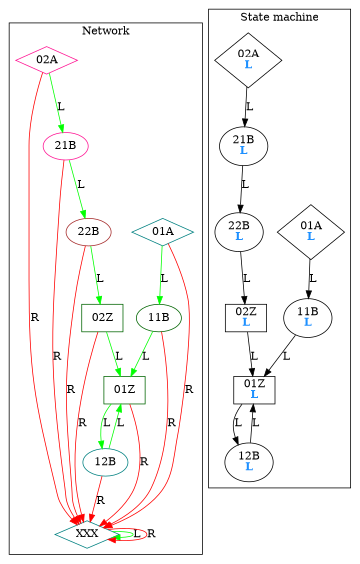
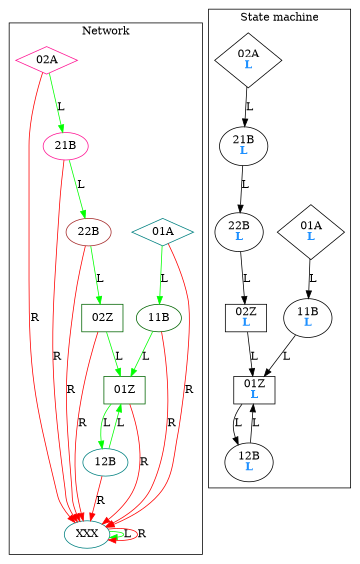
node "XXX": shape diamond -> ellipse
